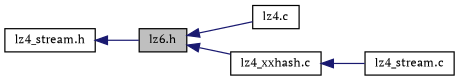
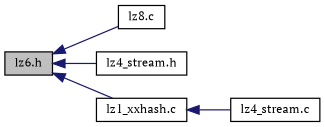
node "lz4.c": label "lz4.c" -> "lz8.c"
edge "lz6.h" -> "lz4_stream.h": reversed
node "lz4_xxhash.c": label "lz4_xxhash.c" -> "lz1_xxhash.c"
